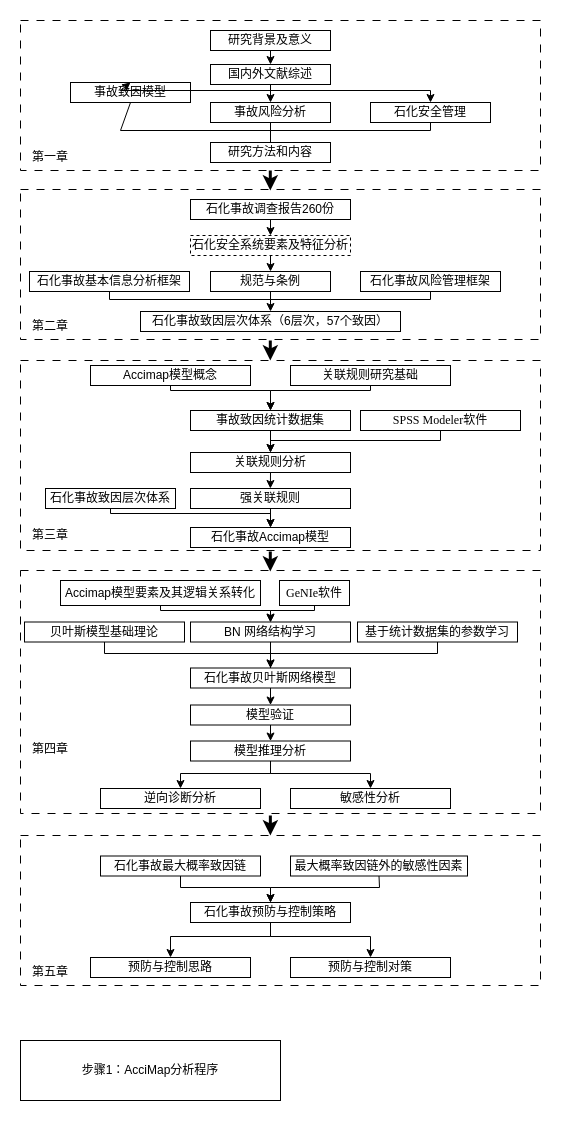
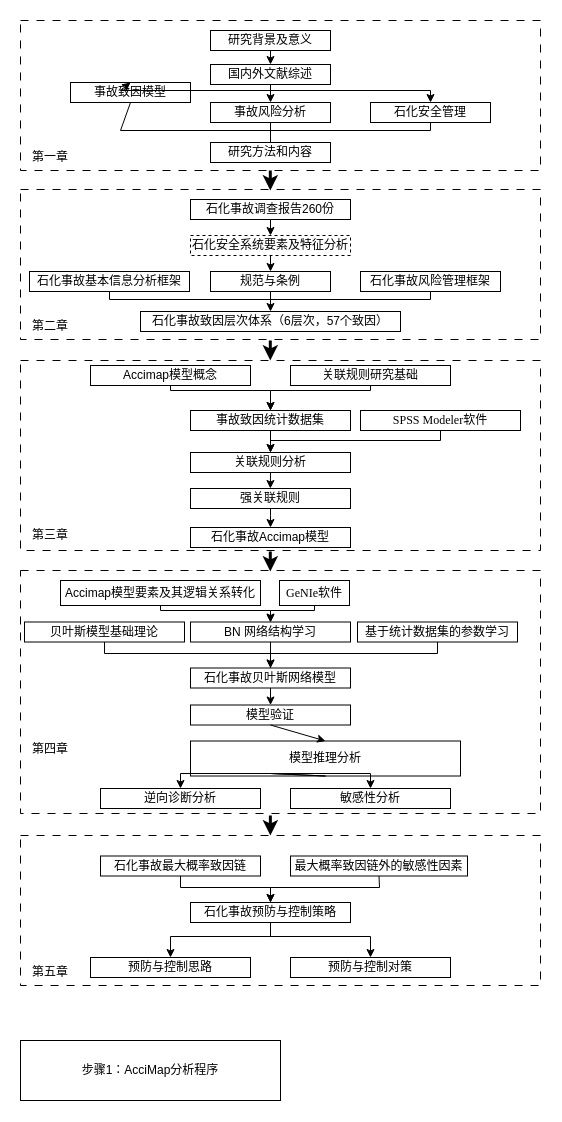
node "石化事故致因层次体系": removed
edge "石化事故致因层次体系" -> "石化事故Accimap模型": removed
node "模型推理分析": size 160x20 -> 270x35
